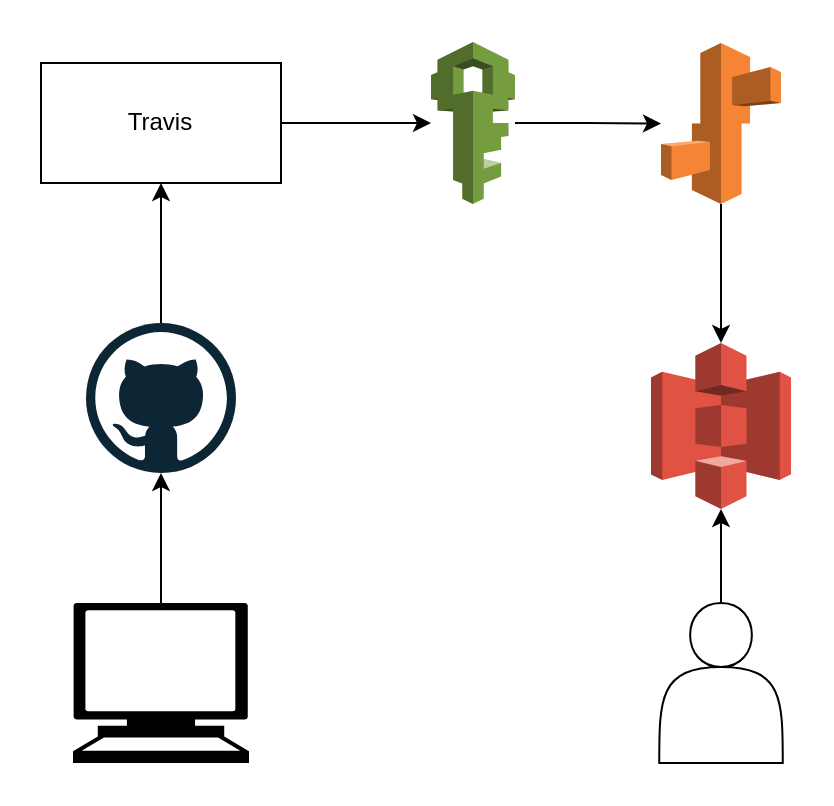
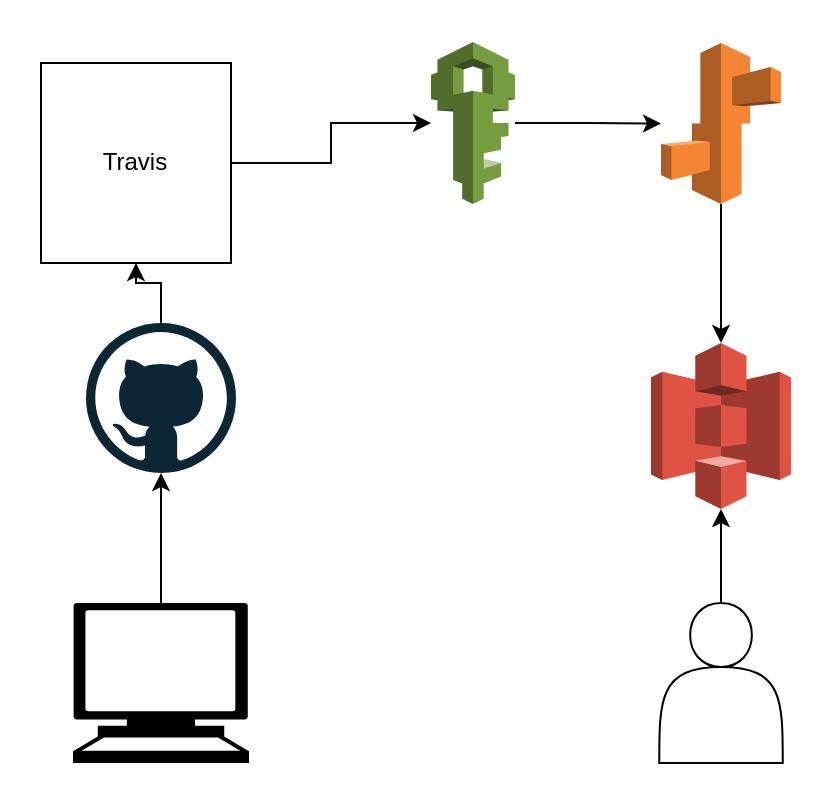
node "Travis": size 240x120 -> 190x200
